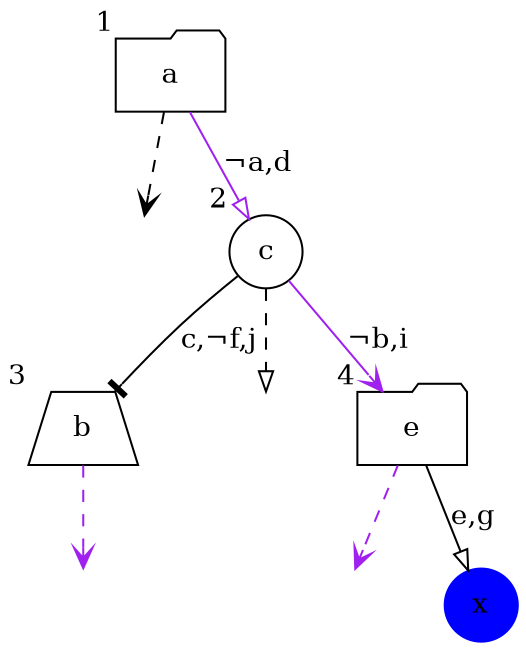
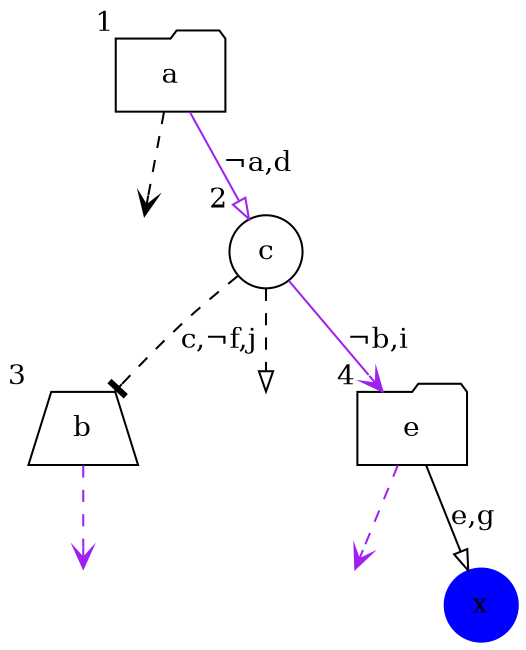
edge "c 2" -> "b 3": style solid -> dashed
